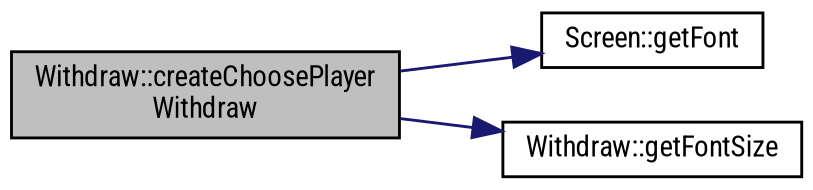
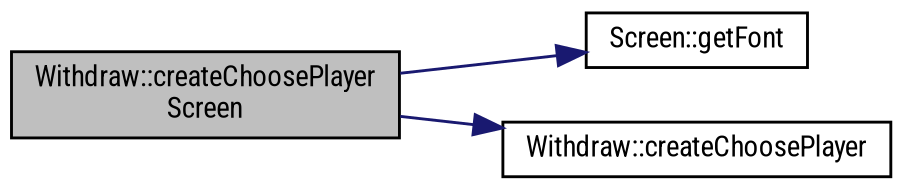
node "Withdraw::createChoosePlayer Withdraw": label "Withdraw::createChoosePlayer Withdraw" -> "Withdraw::createChoosePlayer Screen"
node "Withdraw::getFontSize": label "Withdraw::getFontSize" -> "Withdraw::createChoosePlayer"
